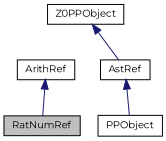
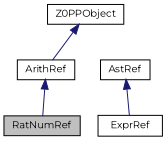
edge "AstRef" -> "Z0PPObject": now "ArithRef" -> "Z0PPObject"
node "PPObject": label "PPObject" -> "ExprRef"
